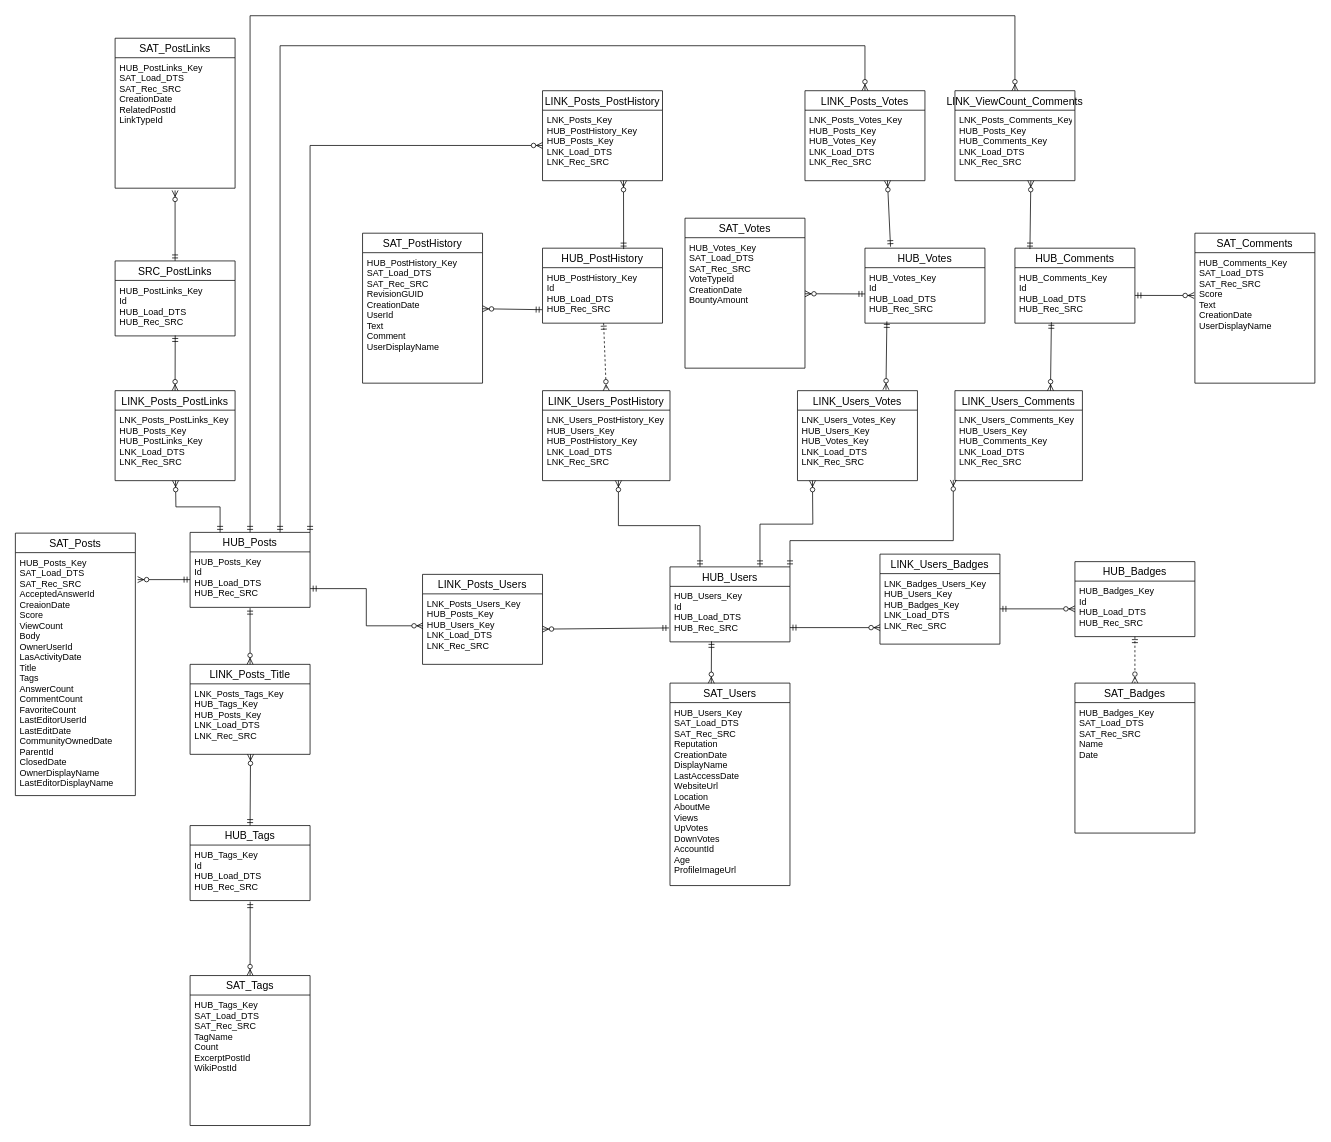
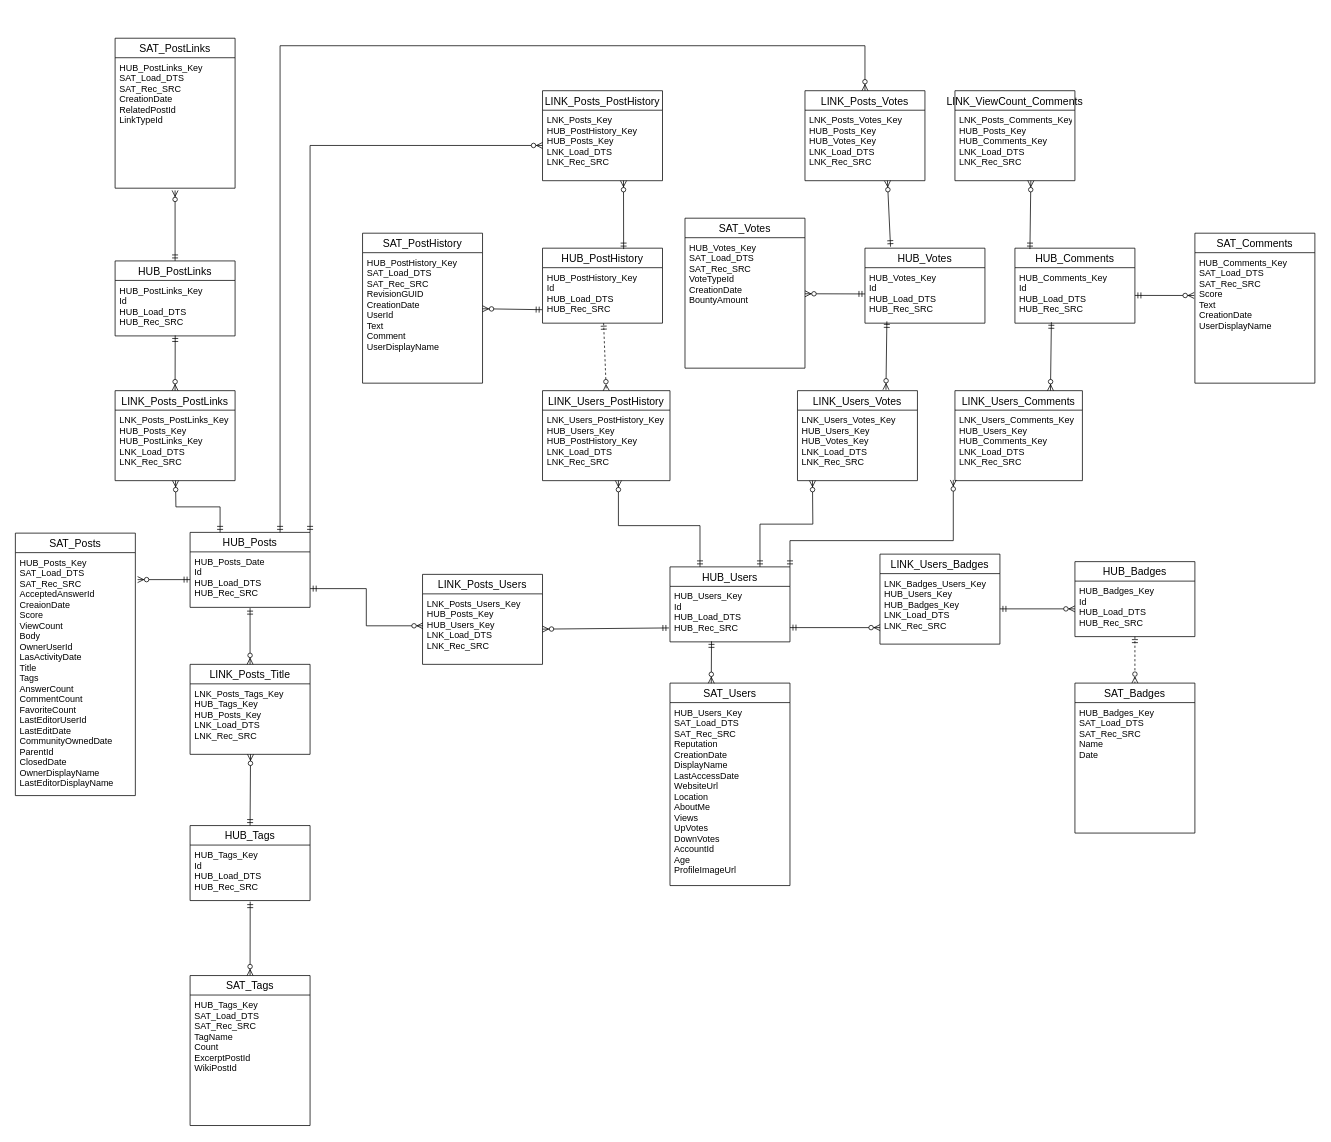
edge "LINK_ViewCount_Comments" -- "HUB_Posts": removed
node "SRC_PostLinks": label "SRC_PostLinks" -> "HUB_PostLinks"
node "HUB_Posts_Key Id HUB_Load_DTS HUB_Rec_SRC": label "HUB_Posts_Key Id HUB_Load_DTS HUB_Rec_SRC" -> "HUB_Posts_Date Id HUB_Load_DTS HUB_Rec_SRC"
